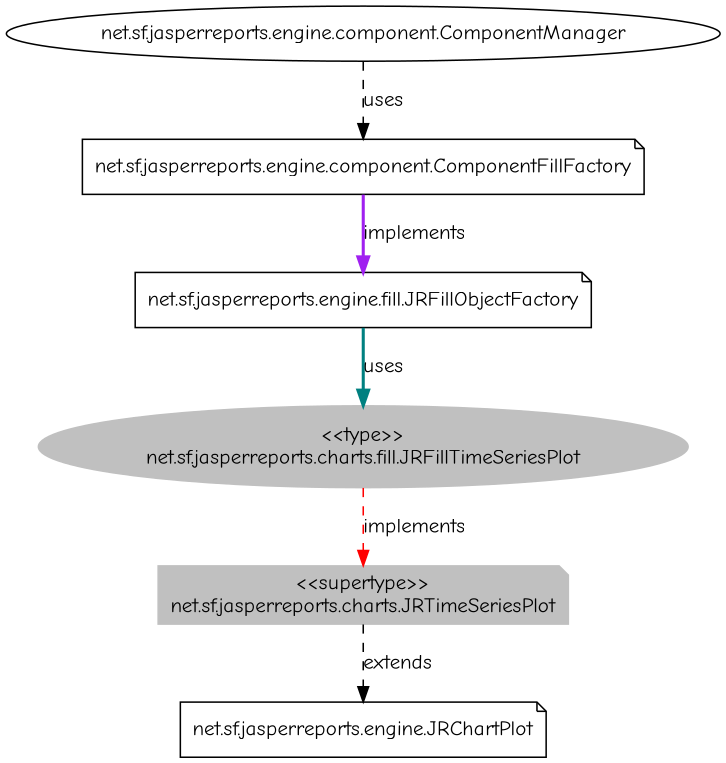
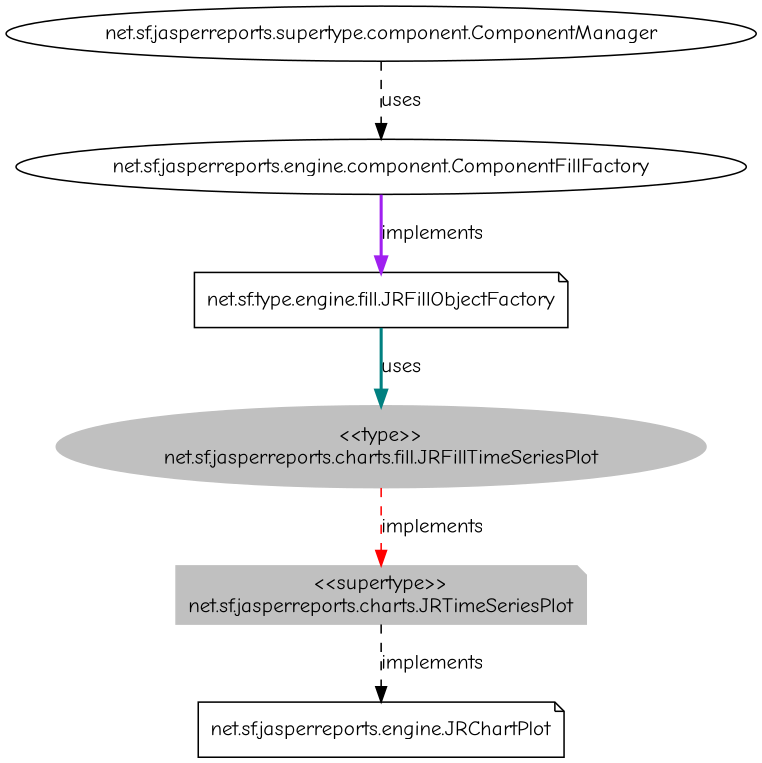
node "net.sf.jasperreports.engine.component.ComponentManager": label "net.sf.jasperreports.engine.component.ComponentManager" -> "net.sf.jasperreports.supertype.component.ComponentManager"
node "net.sf.jasperreports.engine.component.ComponentFillFactory": shape note -> ellipse
node "net.sf.jasperreports.engine.fill.JRFillObjectFactory": label "net.sf.jasperreports.engine.fill.JRFillObjectFactory" -> "net.sf.type.engine.fill.JRFillObjectFactory"
edge "<<supertype>> net.sf.jasperreports.charts.JRTimeSeriesPlot" -> "net.sf.jasperreports.engine.JRChartPlot": label "extends" -> "implements"
